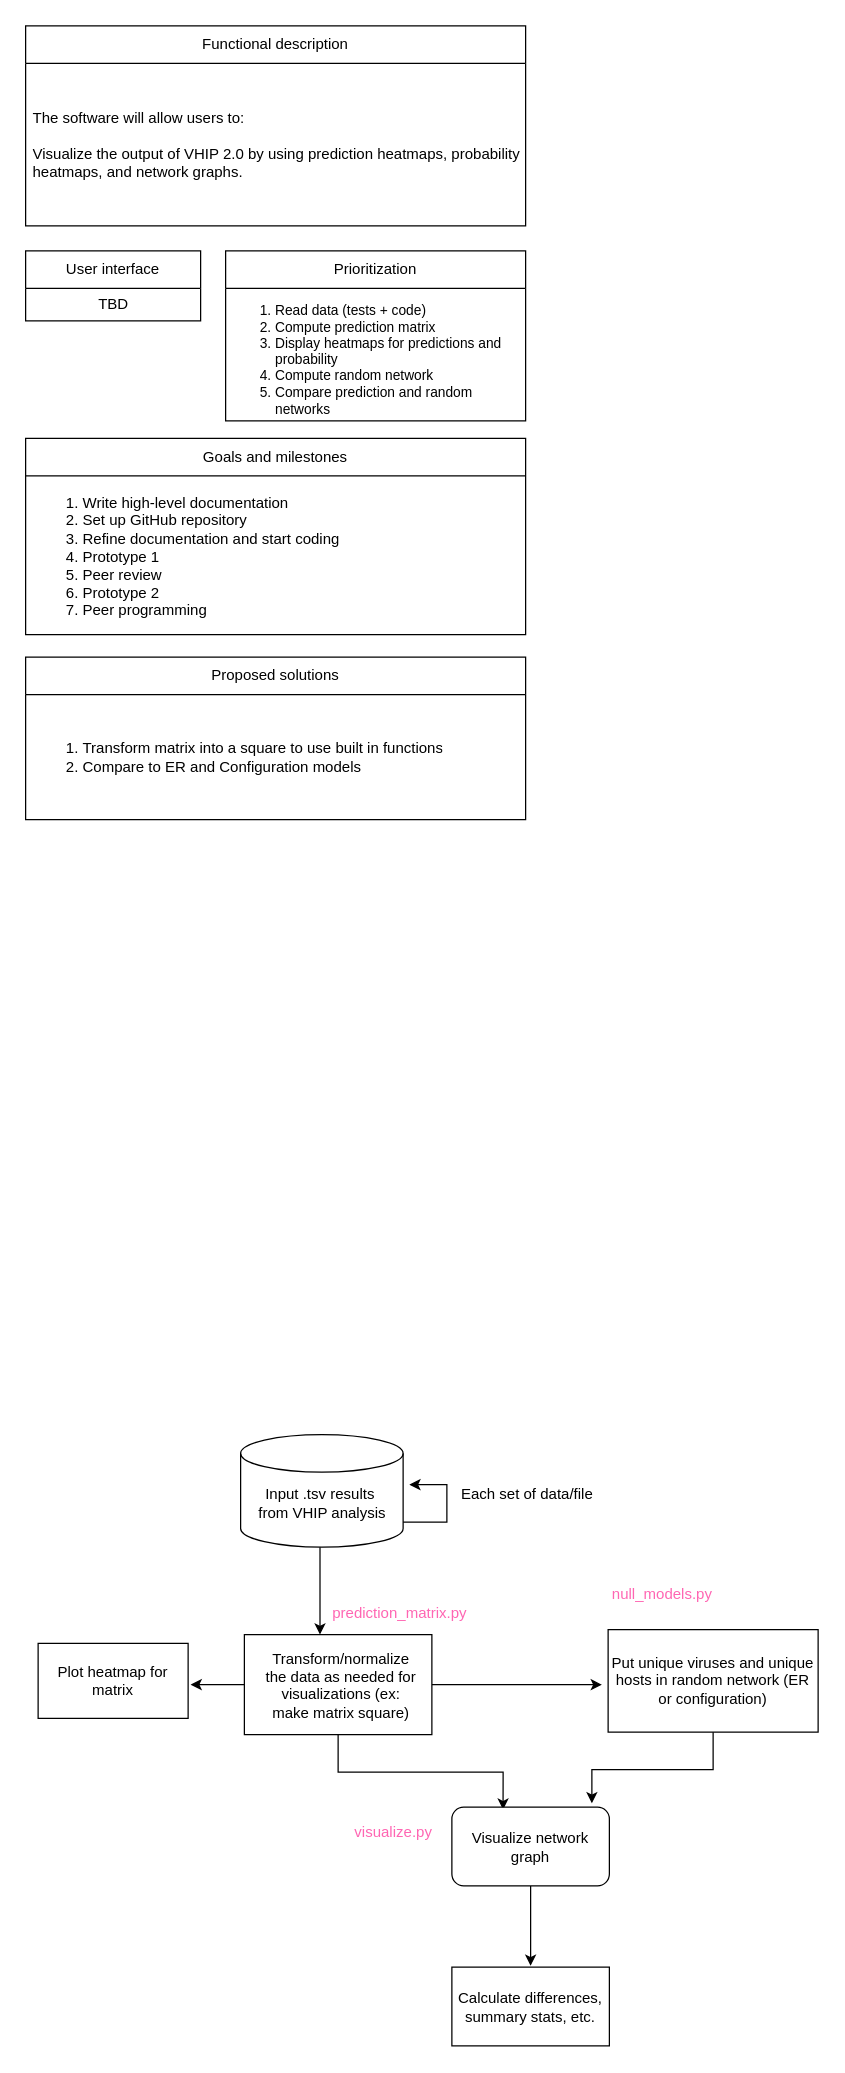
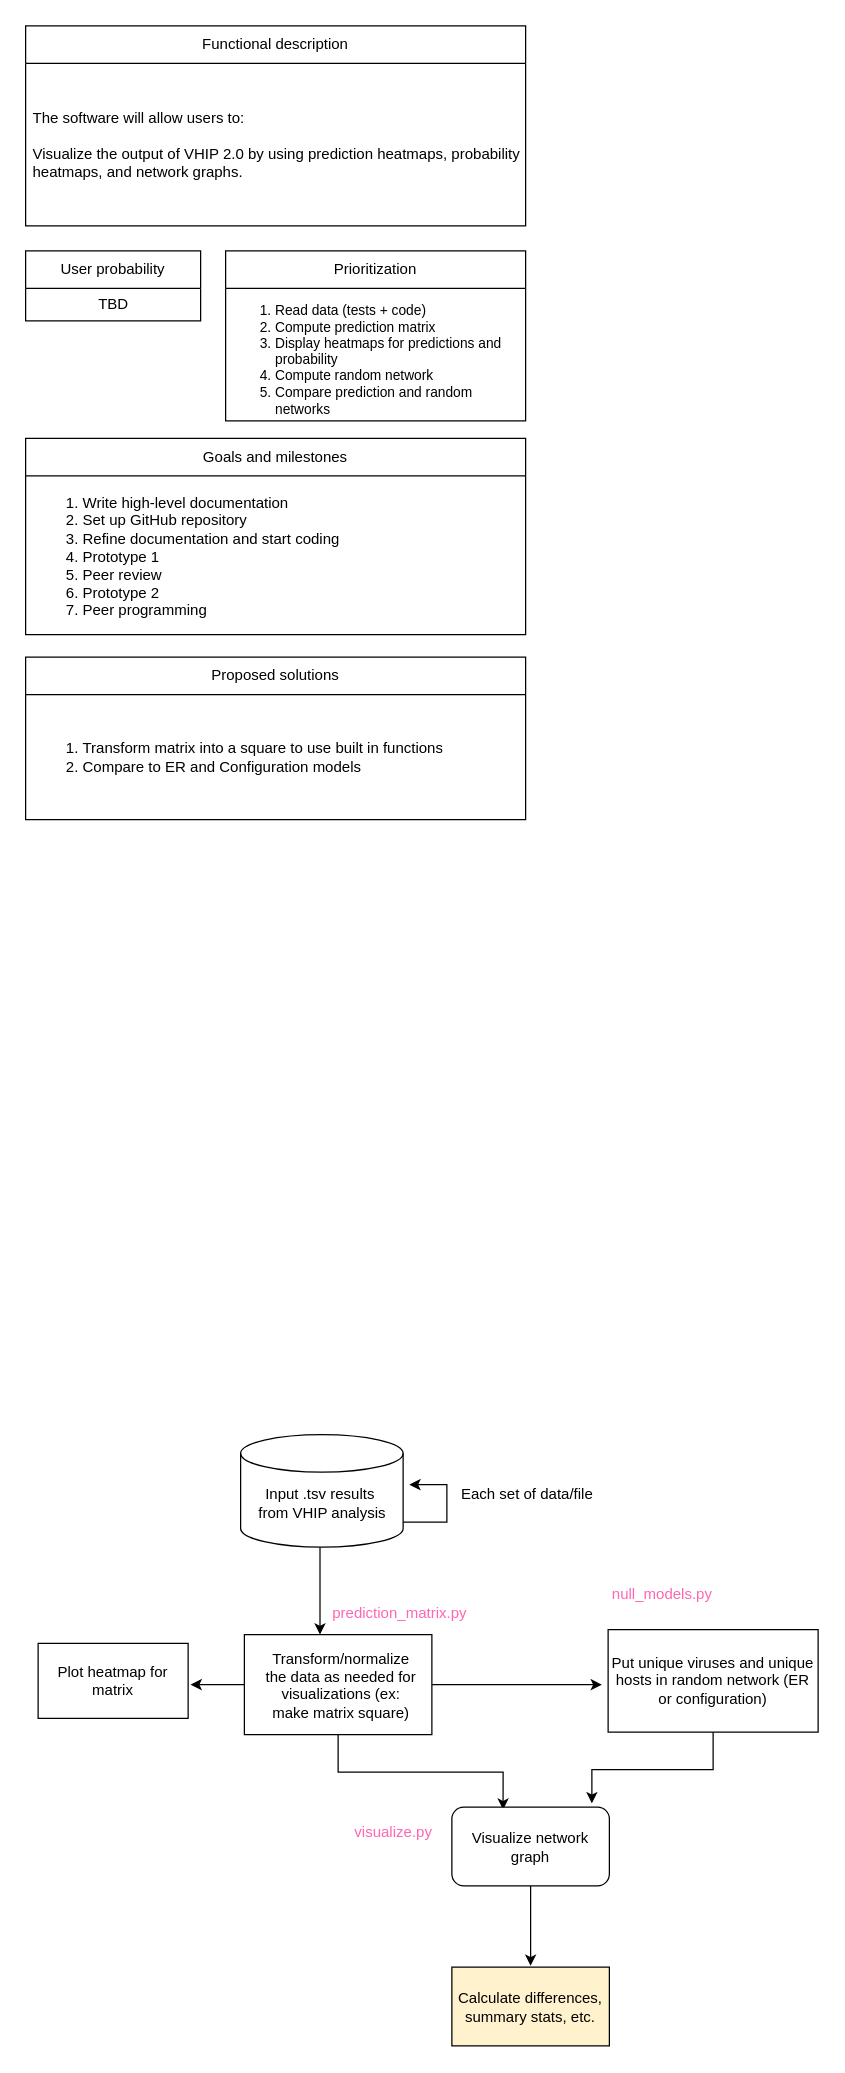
node "User interface": label "User interface" -> "User probability"
node "Calculate differences, summary stats, etc.": fillcolor #ffffff -> #fff2cc
